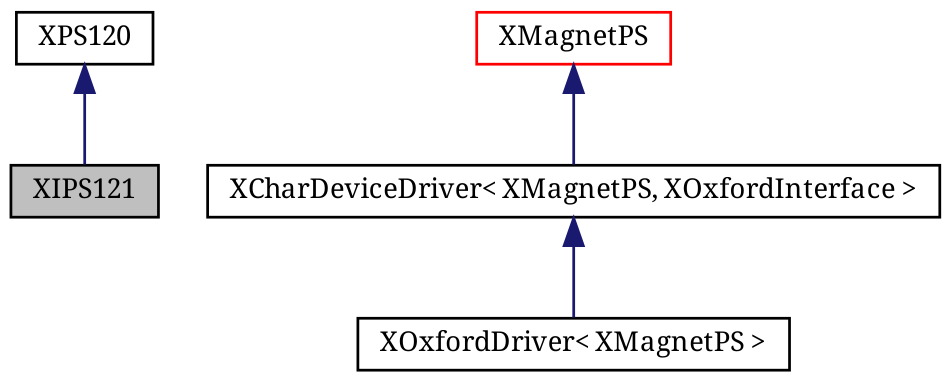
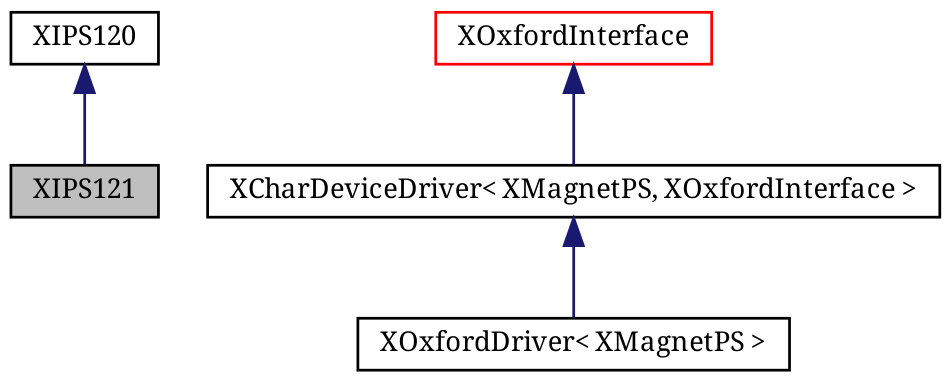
node "XPS120": label "XPS120" -> "XIPS120"
node "XMagnetPS": label "XMagnetPS" -> "XOxfordInterface"
